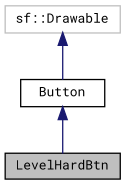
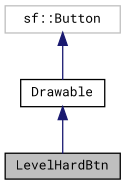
node "sf::Drawable": label "sf::Drawable" -> "sf::Button"
node "Button": label "Button" -> "Drawable"
